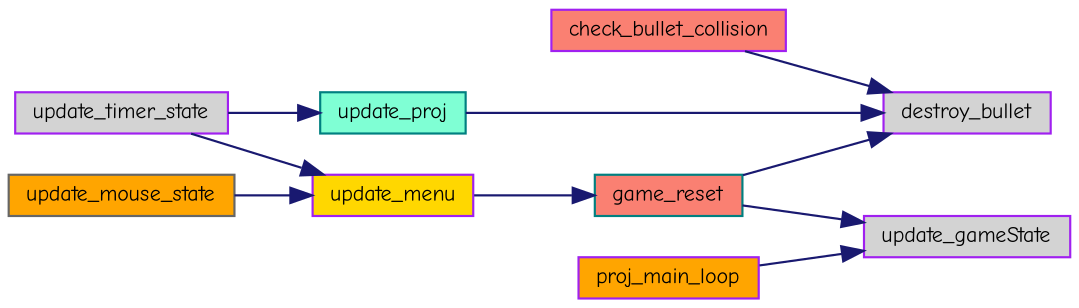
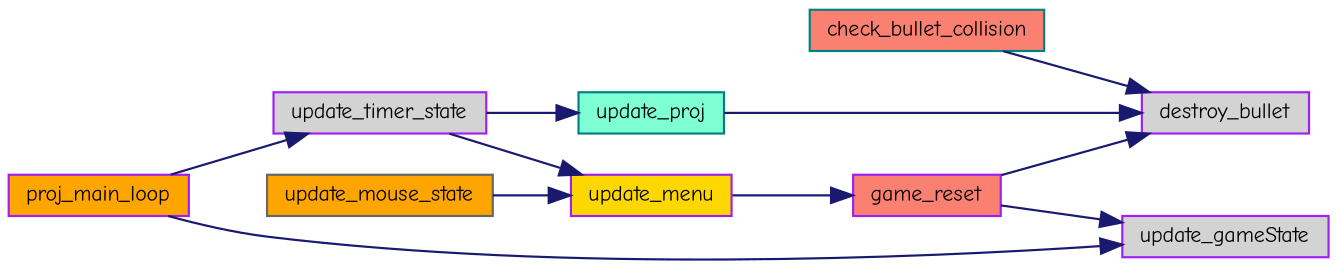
node "check_bullet_collision": color purple -> teal
edge "proj_main_loop" -> "update_timer_state": added
node "game_reset": color teal -> purple
